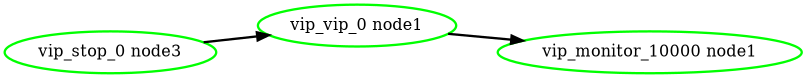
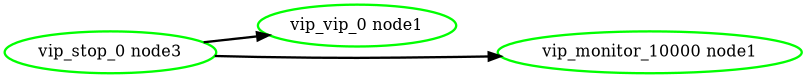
edge "vip_vip_0 node1" -> "vip_monitor_10000 node1": now "vip_stop_0 node3" -> "vip_monitor_10000 node1"
